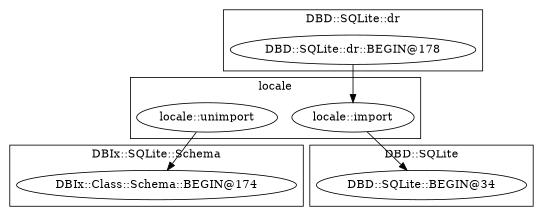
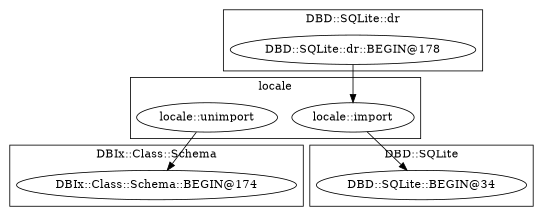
cluster "DBIx::SQLite::Schema": label "DBIx::SQLite::Schema" -> "DBIx::Class::Schema"
